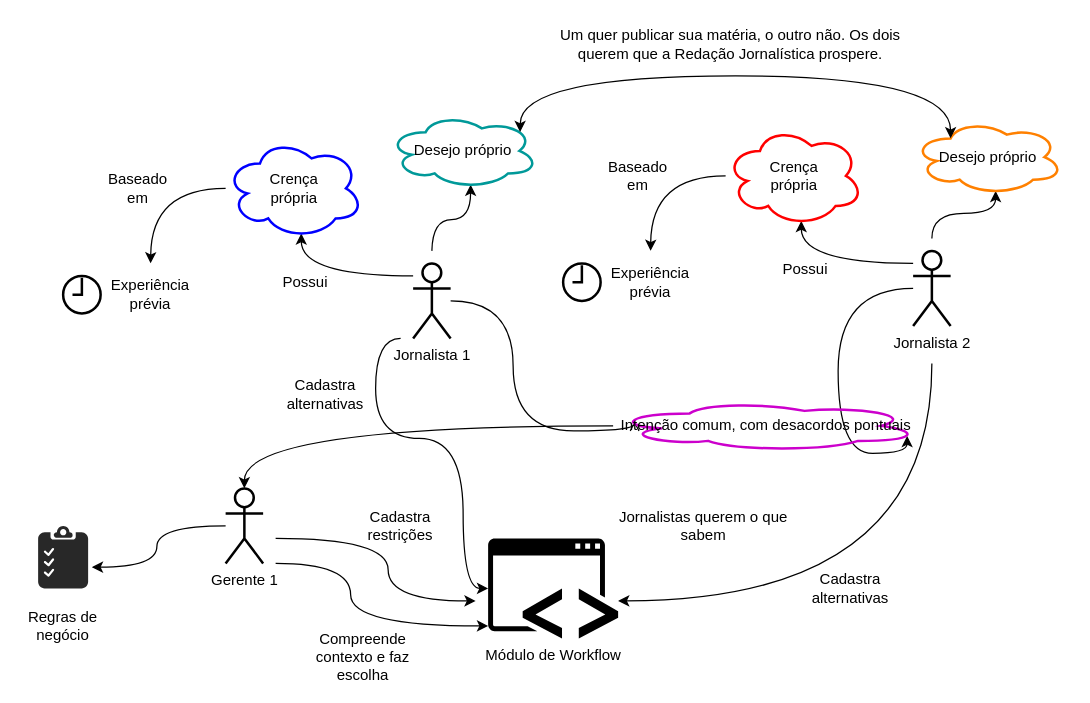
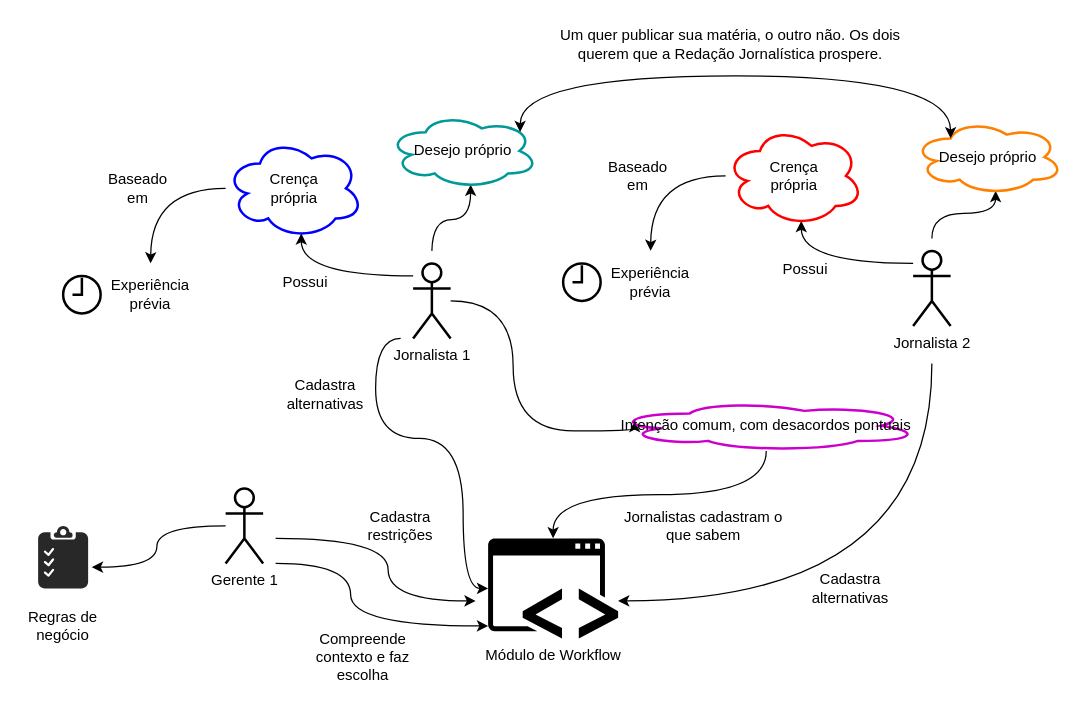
edge "Jornalista 2" -> "Intenção comum, com desacordos pontuais": removed
edge "Jornalista 1" -> "Intenção comum, com desacordos pontuais": arrowhead open -> classic
edge "Intenção comum, com desacordos pontuais" -> "Gerente 1": now "Intenção comum, com desacordos pontuais" -> "Módulo de Workflow"
node "Jornalistas querem o que sabem": label "Jornalistas querem o que sabem" -> "Jornalistas cadastram o que sabem"
